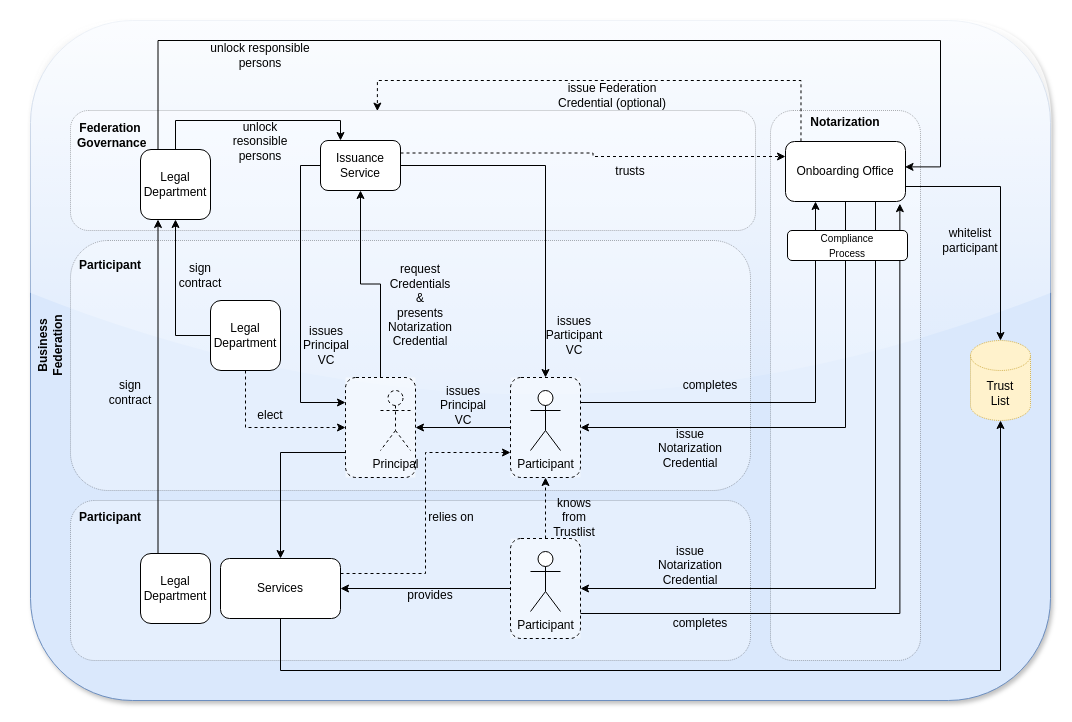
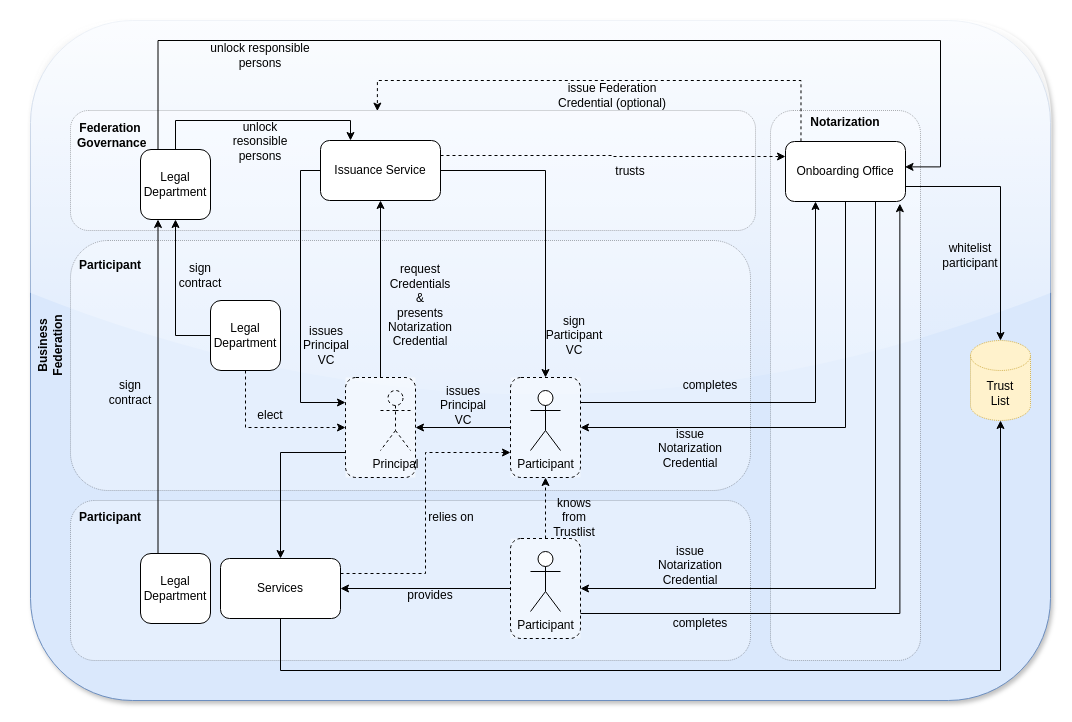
node "Issuance Service": size 80x50 -> 120x60
node "whitelist participant": moved (971, 241) -> (971, 256)
node "Compliance Process": removed
node "issues Participant VC": label "issues Participant VC" -> "sign Participant VC"
